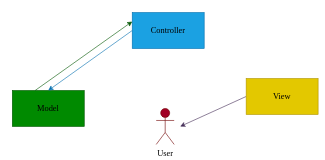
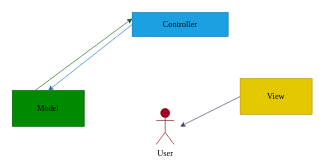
node "Controller": size 72x36 -> 96x24
node "View": moved (282, 96) -> (276, 96)
